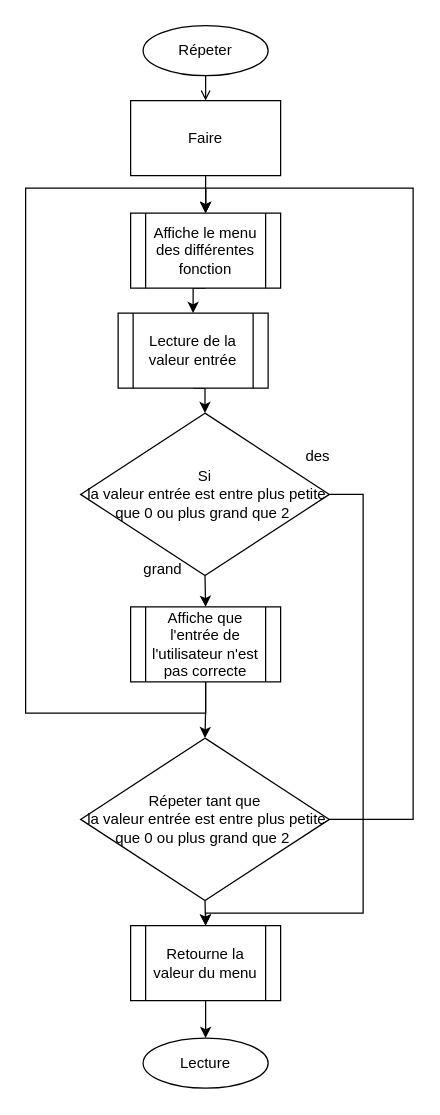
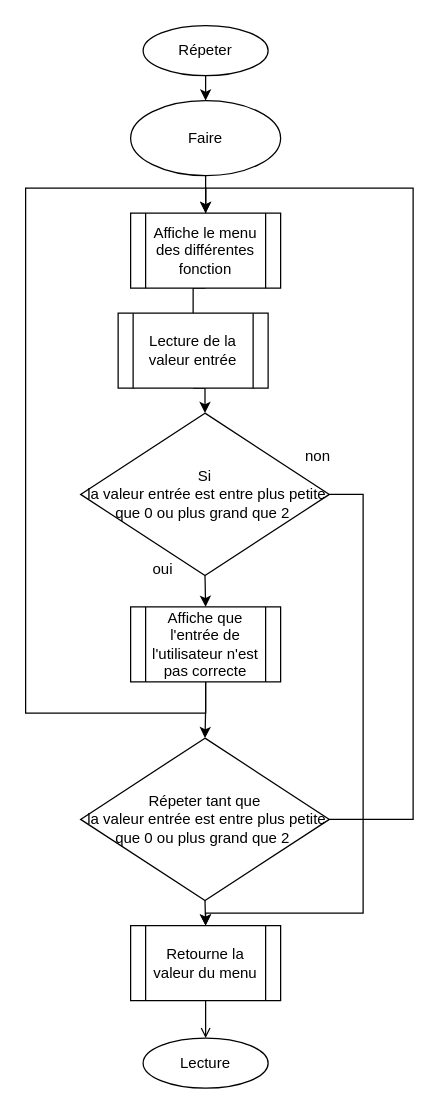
edge "Répeter" -> "Faire": arrowhead open -> classic
node "Faire": shape rectangle -> ellipse
edge "Faire" -> "Affiche le menu des différentes fonction": arrowhead classic -> none
edge "Affiche le menu des différentes fonction" -> "Lecture de la valeur entrée": arrowhead classic -> none
node "des": label "des" -> "non"
node "grand": label "grand" -> "oui"
edge "Retourne la valeur du menu" -> "Lecture": arrowhead classic -> open
